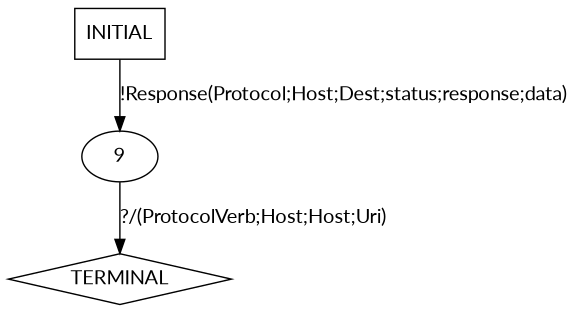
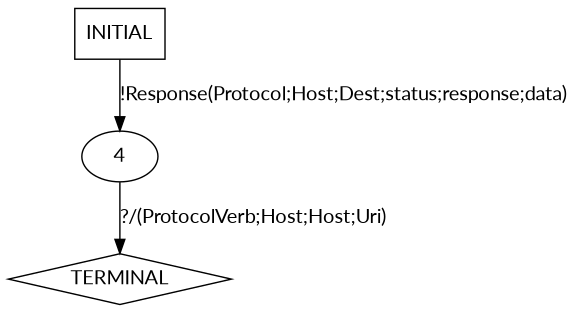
node "9": label "9" -> "4"
